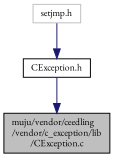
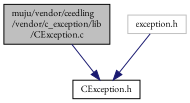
node "setjmp.h": label "setjmp.h" -> "exception.h"
edge "CException.h" -> "muju/vendor/ceedling /vendor/c_exception/lib /CException.c": reversed
